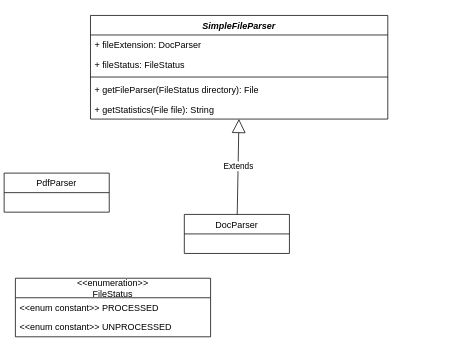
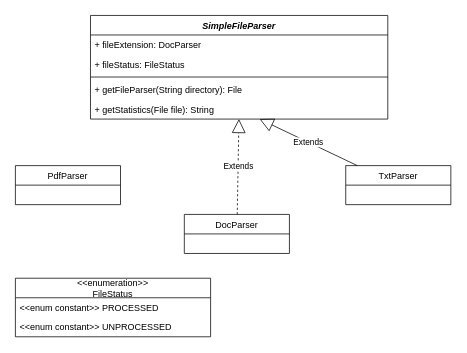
node "+ getFileParser(FileStatus directory): File": label "+ getFileParser(FileStatus directory): File" -> "+ getFileParser(String directory): File"
edge "TxtParser" -> "+ getStatistics(File file): String": added, label "Extends"
node "TxtParser": added
node "PdfParser": moved (57, 192) -> (68, 185)
edge "DocParser" -> "+ getStatistics(File file): String": style solid -> dashed
